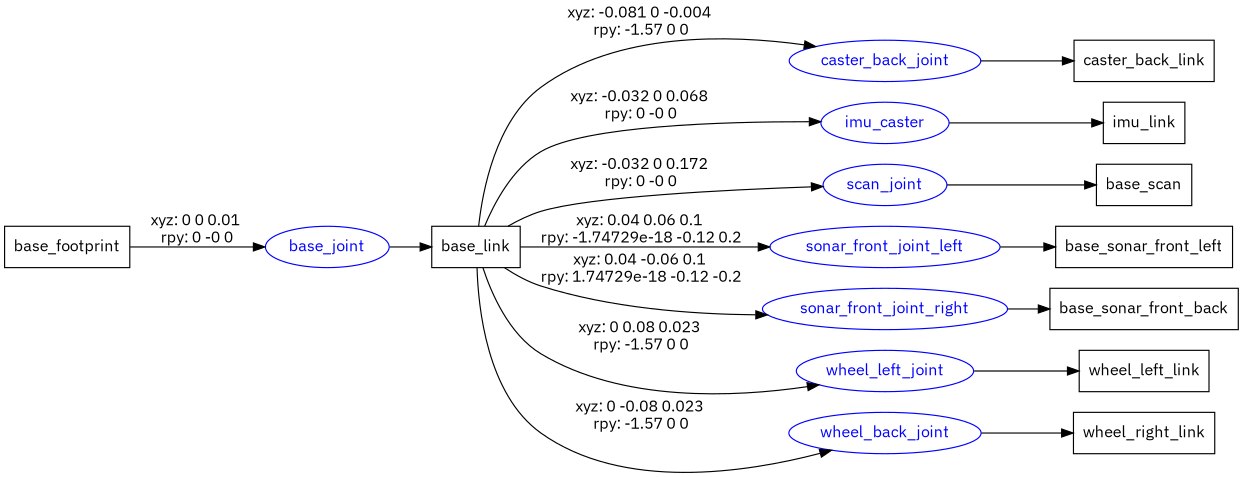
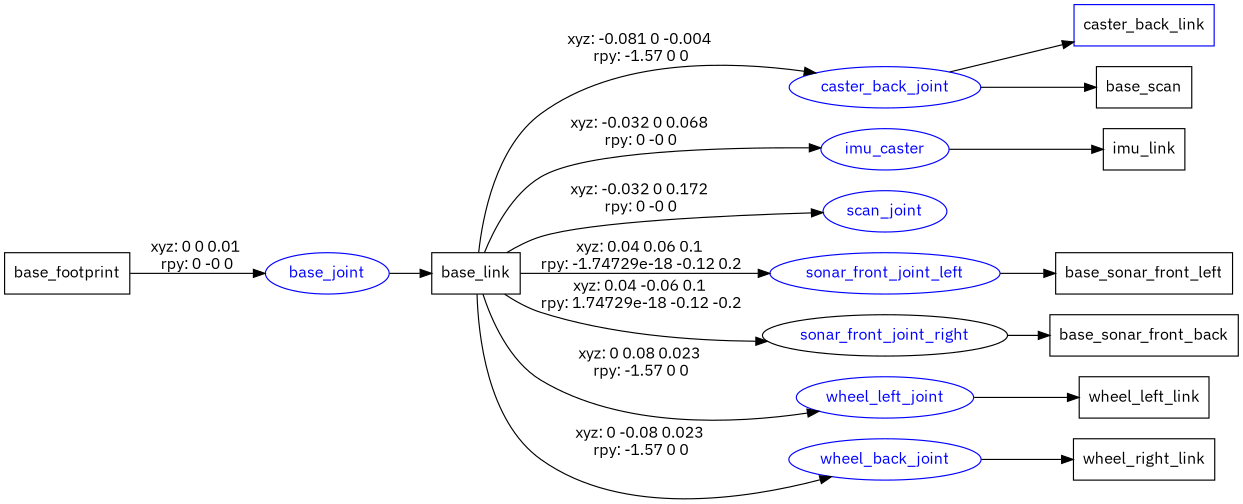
node "caster_back_link": color black -> blue
edge "scan_joint" -> "base_scan": now "caster_back_joint" -> "base_scan"
node "sonar_front_joint_right": color blue -> black
